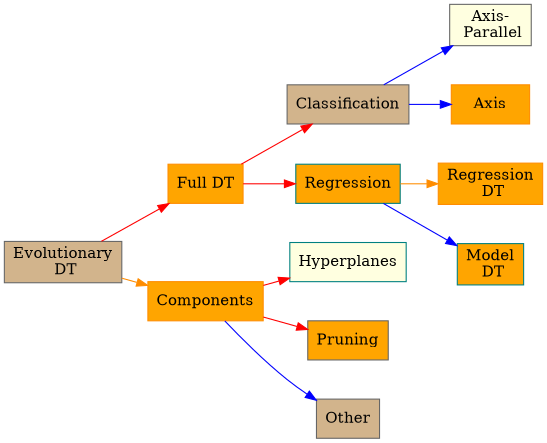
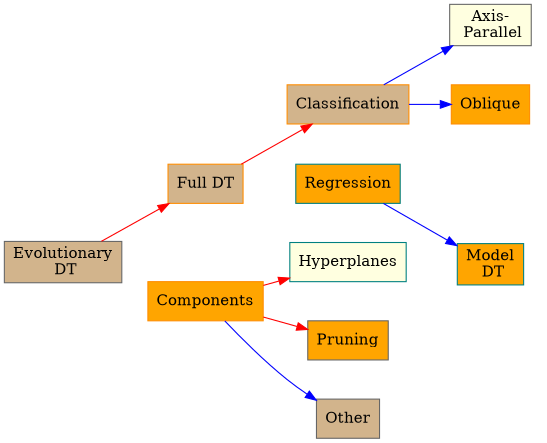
node "Classification": color gray40 -> darkorange
node "Axis": label "Axis" -> "Oblique"
node "Full DT": fillcolor orange -> tan
edge "Full DT" -> "Regression": removed
node "Regression DT": removed
edge "Evolutionary DT" -> "Components": removed
